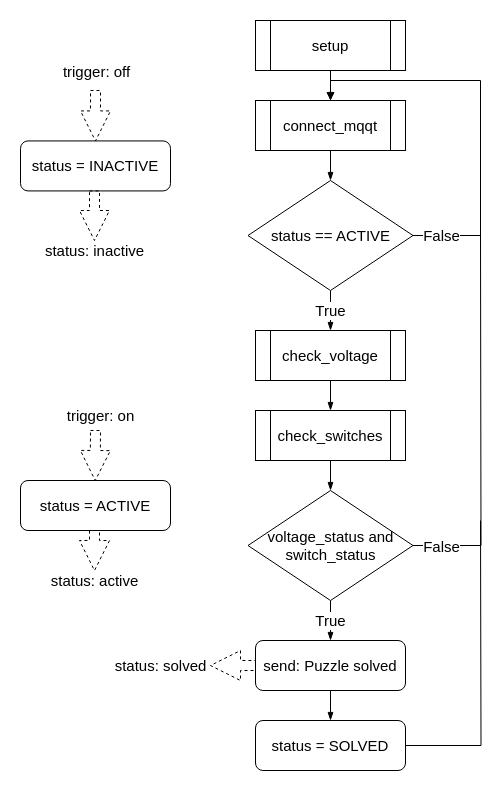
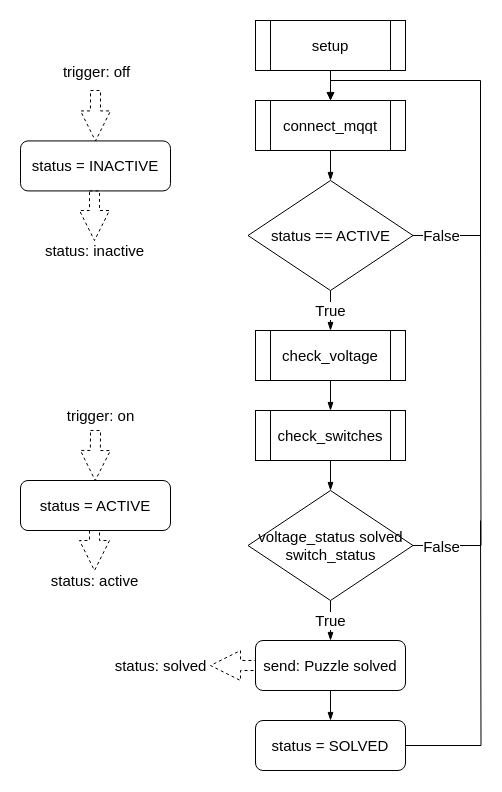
node "voltage_status andswitch_status": label "voltage_status andswitch_status" -> "voltage_status solvedswitch_status"
